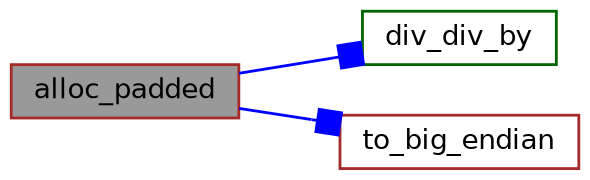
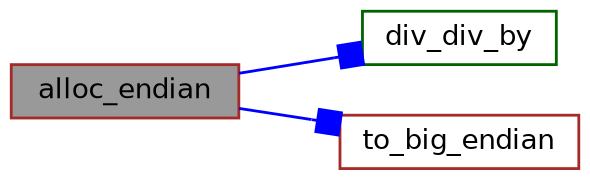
node "alloc_padded": label "alloc_padded" -> "alloc_endian"
